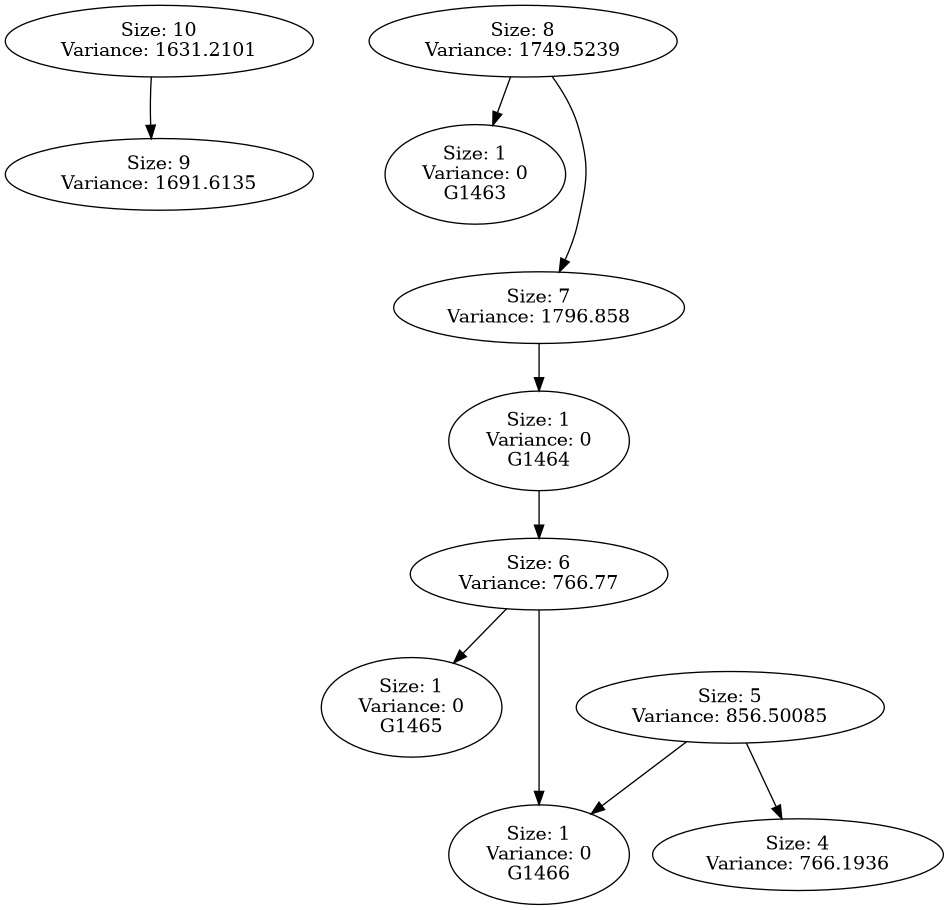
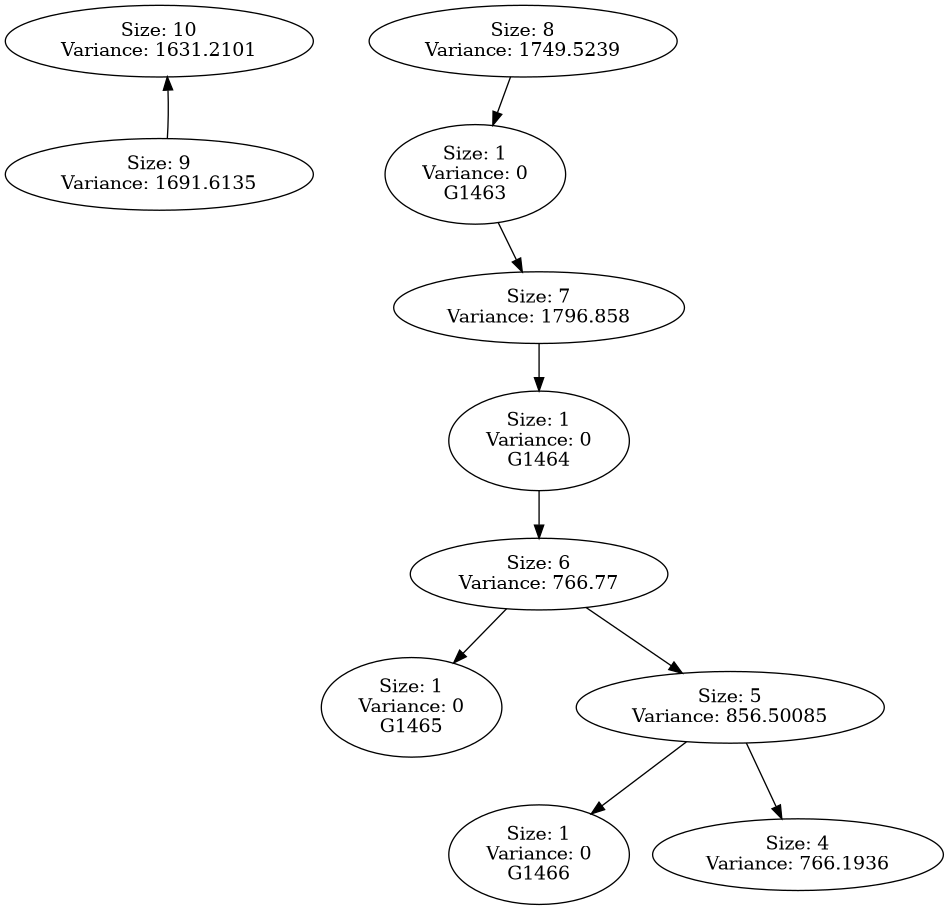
edge "Size: 10 Variance: 1631.2101" -> "Size: 9 Variance: 1691.6135": reversed
edge "Size: 8 Variance: 1749.5239" -> "Size: 7 Variance: 1796.858": now "Size: 1 Variance: 0 G1463" -> "Size: 7 Variance: 1796.858"
edge "Size: 6 Variance: 766.77" -> "Size: 1 Variance: 0 G1466": now "Size: 6 Variance: 766.77" -> "Size: 5 Variance: 856.50085"
